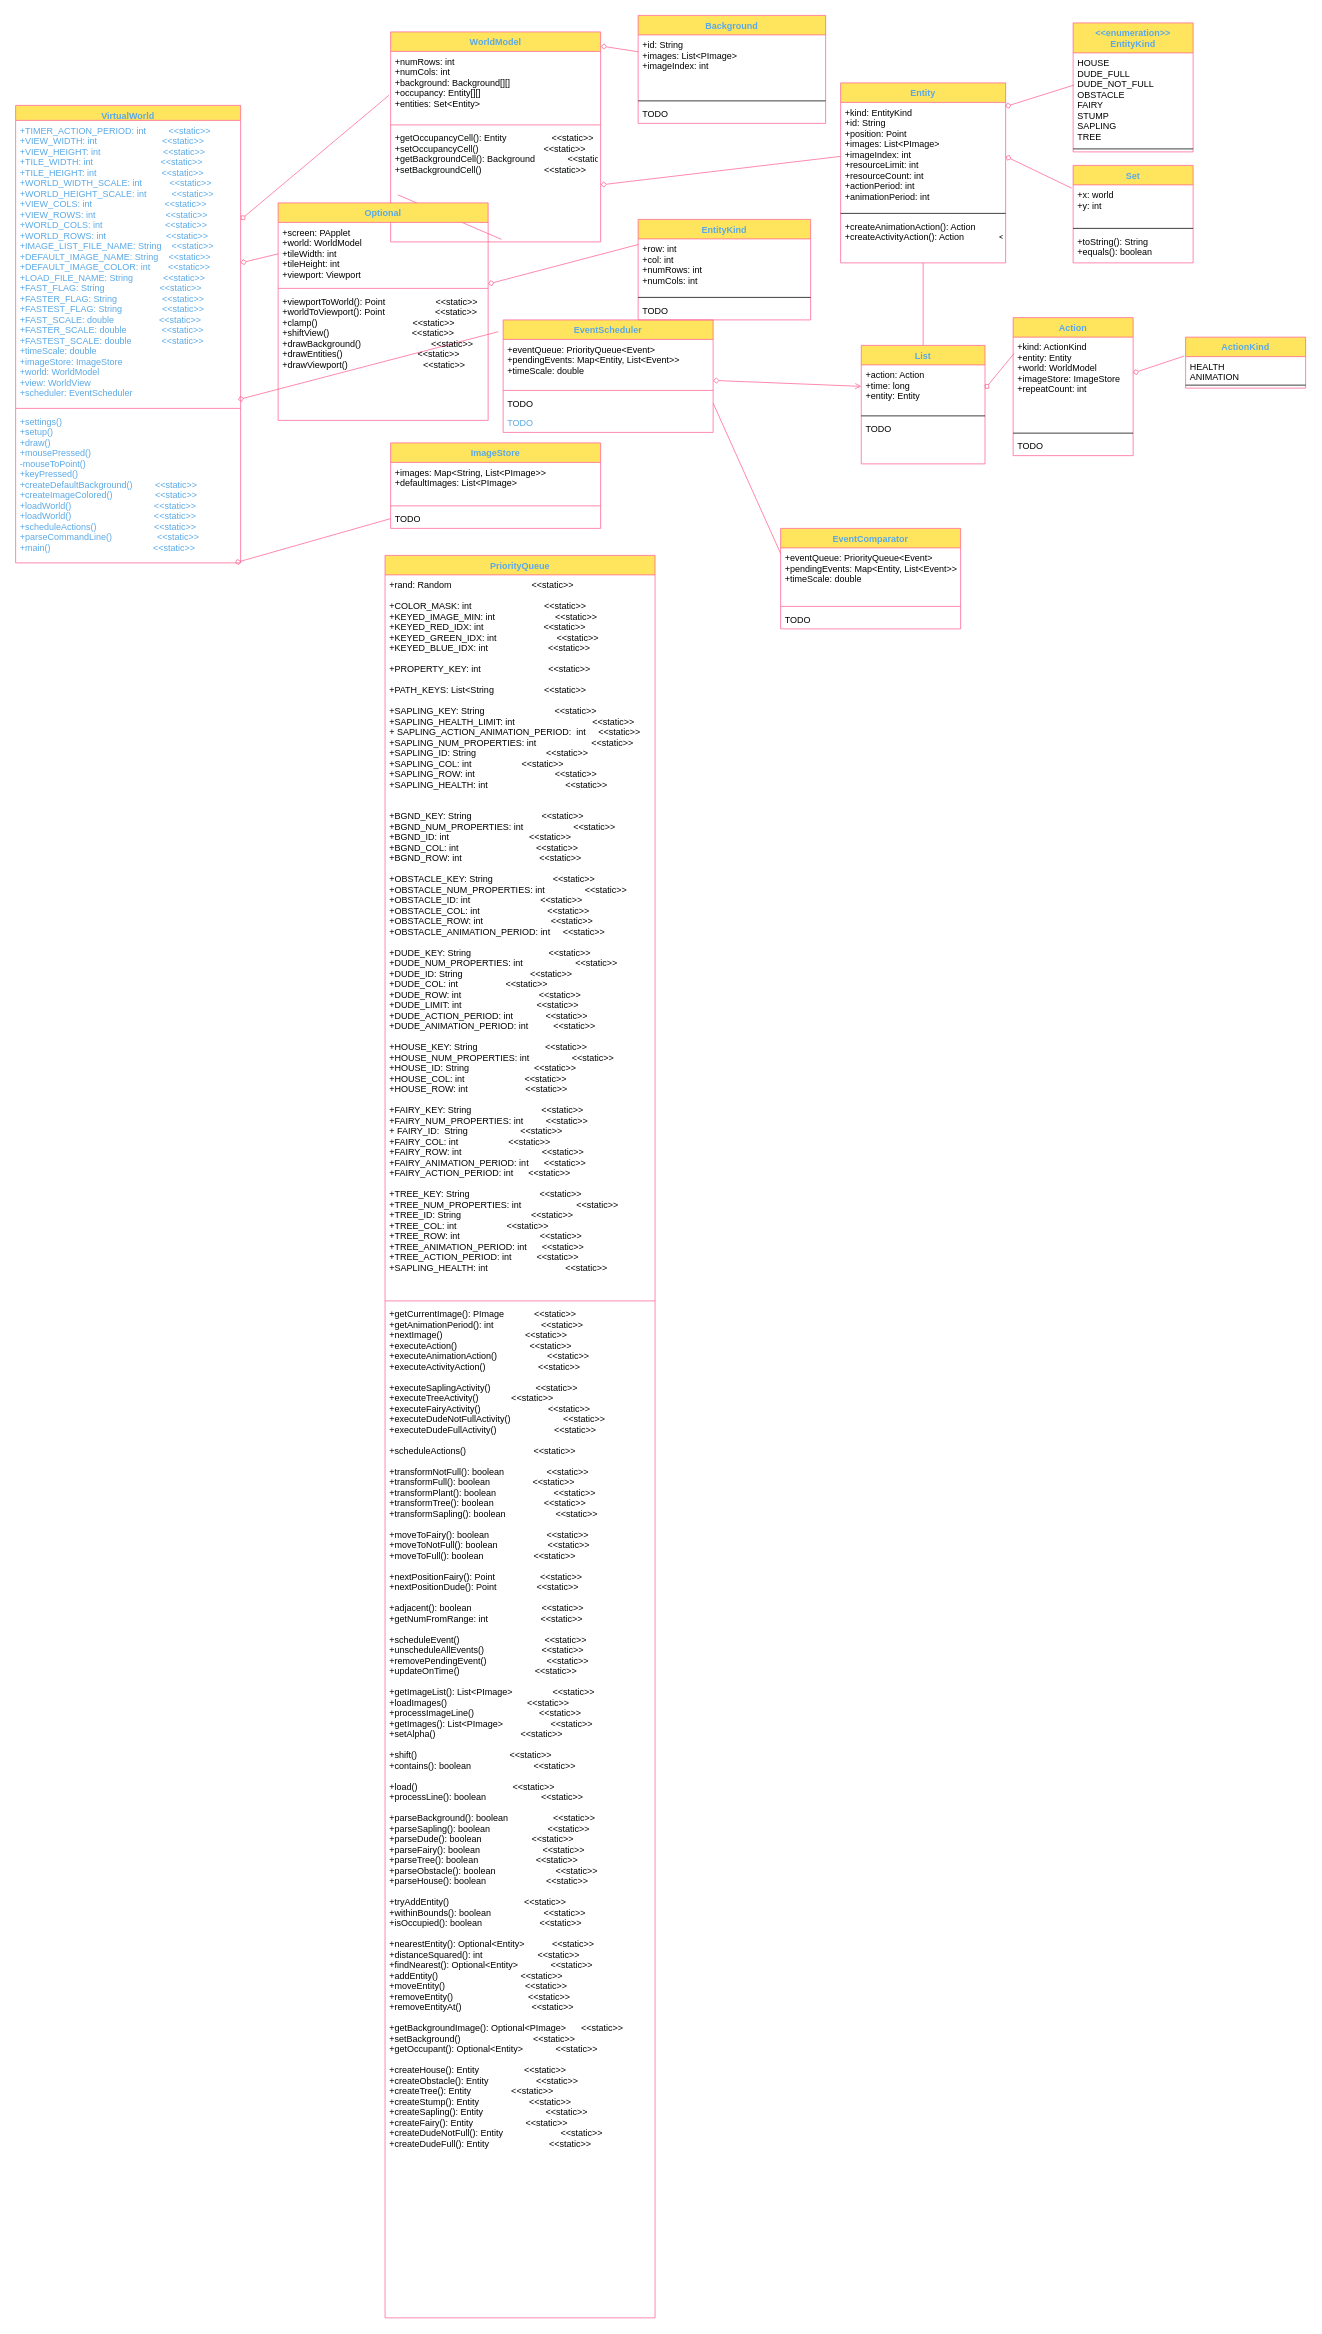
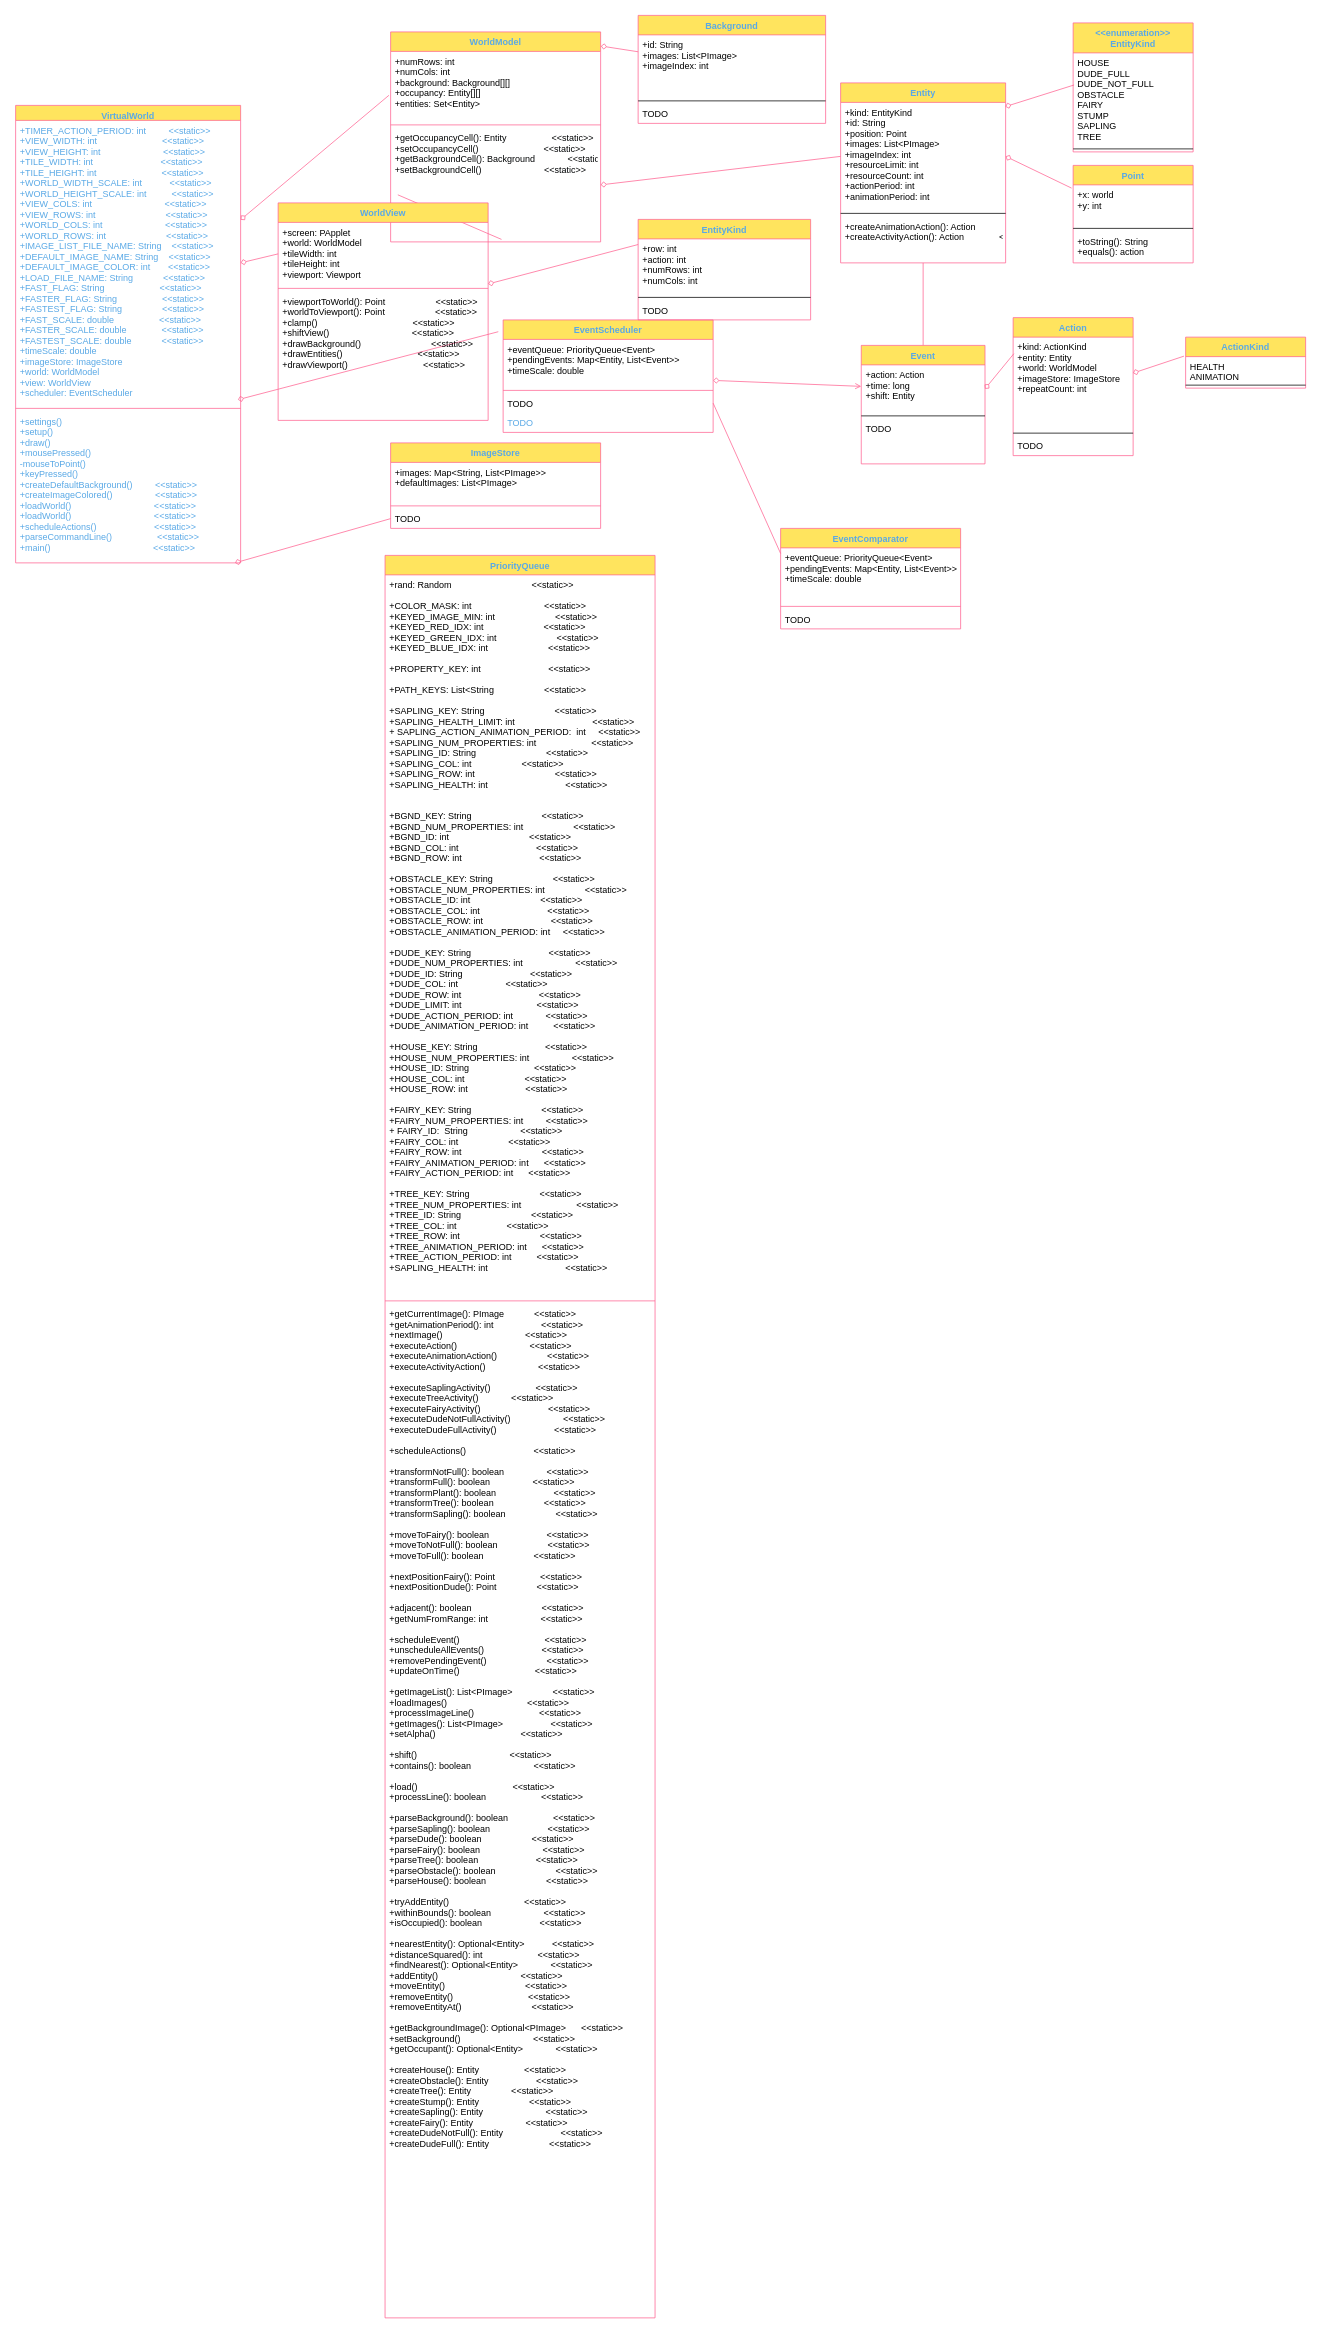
node "Set": label "Set" -> "Point"
node "Optional": label "Optional" -> "WorldView"
node "+toString(): String +equals(): boolean": label "+toString(): String +equals(): boolean" -> "+toString(): String +equals(): action"
node "+row: int +col: int +numRows: int +numCols: int": label "+row: int +col: int +numRows: int +numCols: int" -> "+row: int +action: int +numRows: int +numCols: int"
node "List": label "List" -> "Event"
node "+action: Action +time: long +entity: Entity": label "+action: Action +time: long +entity: Entity" -> "+action: Action +time: long +shift: Entity"
